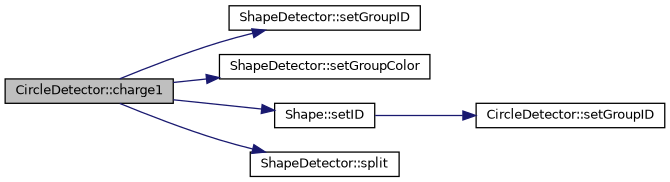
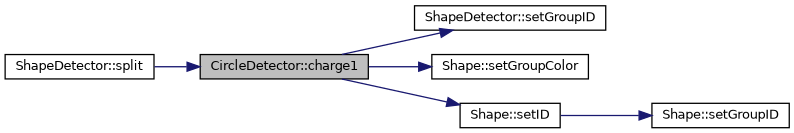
node "ShapeDetector::setGroupColor": label "ShapeDetector::setGroupColor" -> "Shape::setGroupColor"
node "CircleDetector::setGroupID": label "CircleDetector::setGroupID" -> "Shape::setGroupID"
edge "CircleDetector::charge1" -> "ShapeDetector::split": reversed
